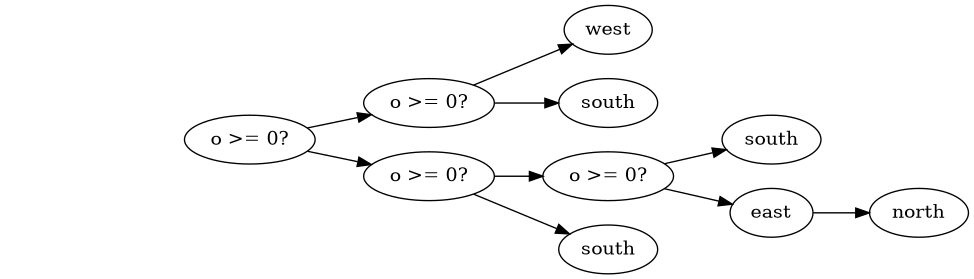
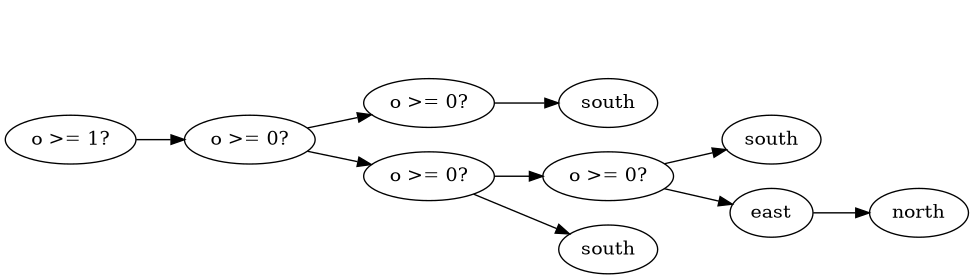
node "west": removed
node "o >= 1?": added
